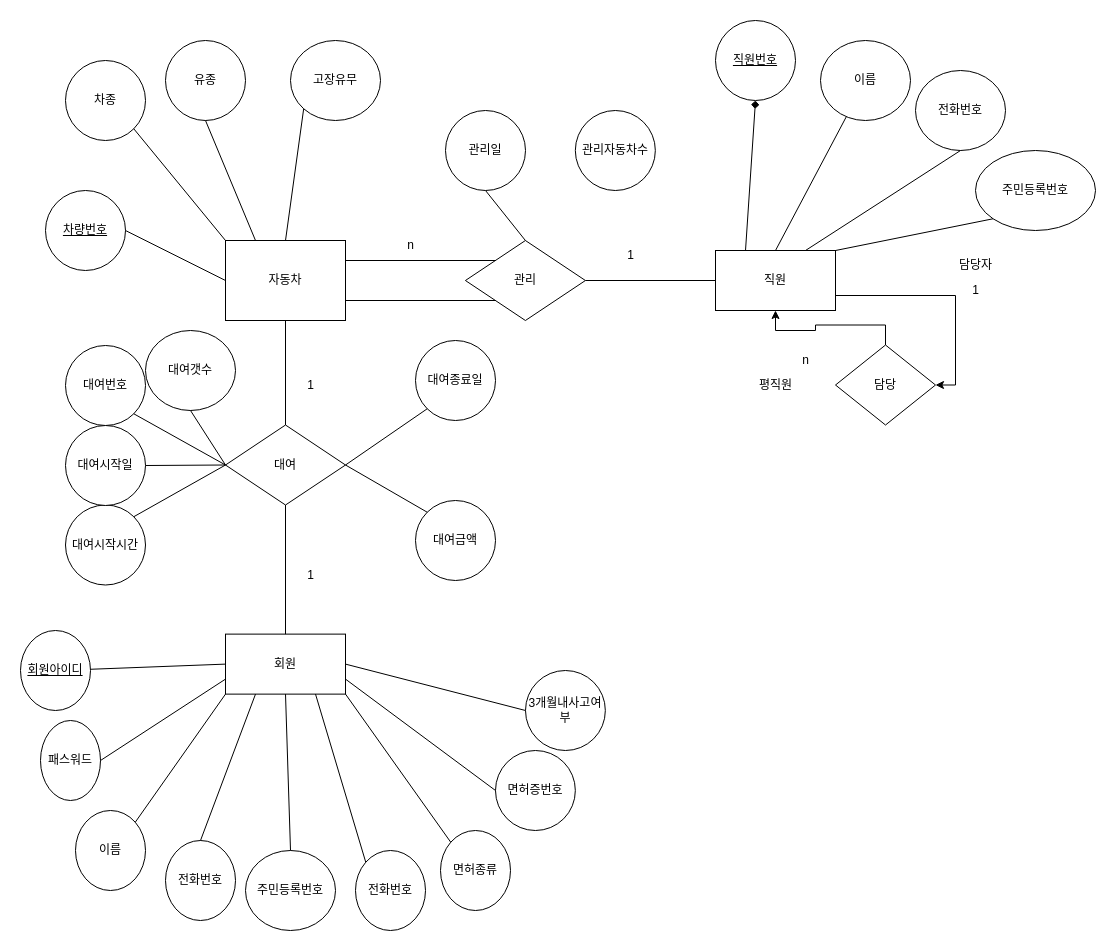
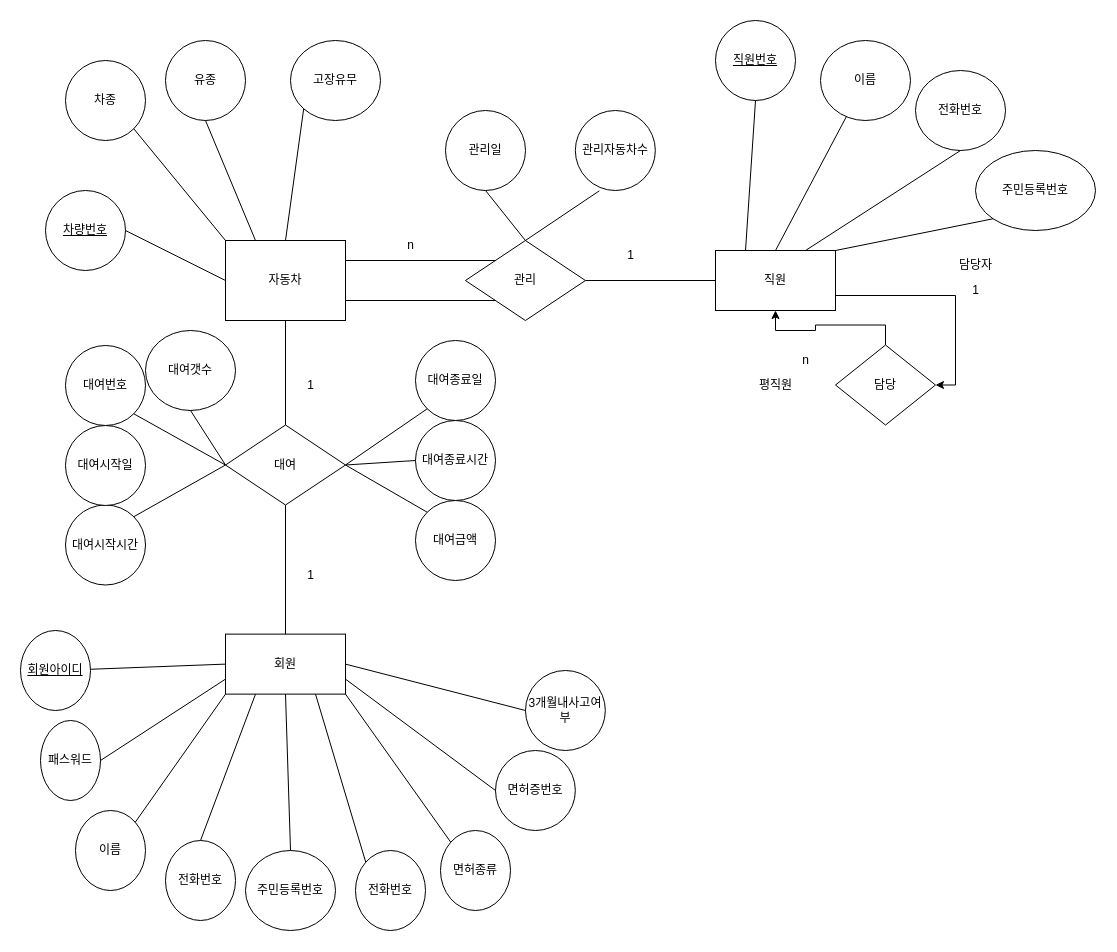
edge "직원" -> "직원번호": arrowhead diamond -> none
edge "관리자동차수" -- "관리": added
node "대여종료시간": added
edge "대여종료시간" -- "대여": added
edge "대여" -- "대여시작일": removed
